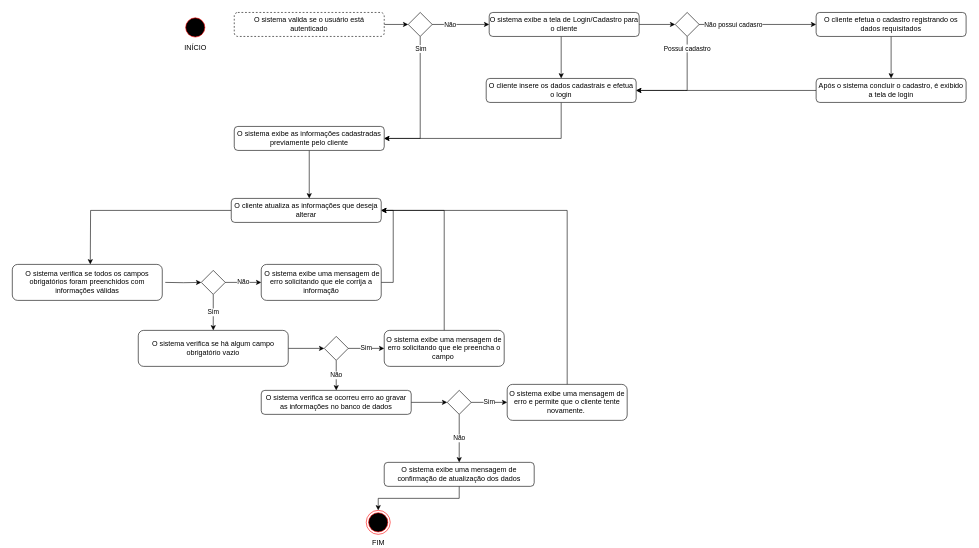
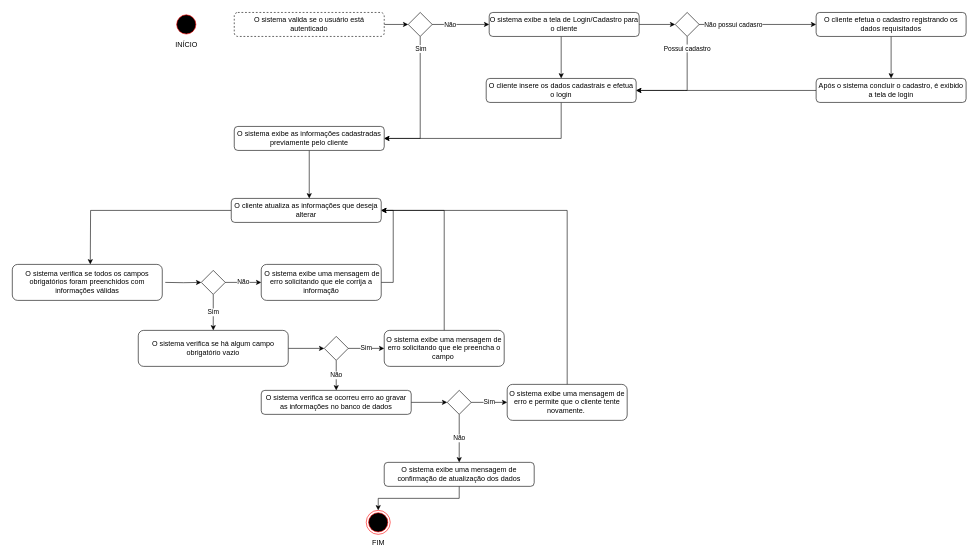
node "INÍCIO": moved (195, 27) -> (186, 24)
